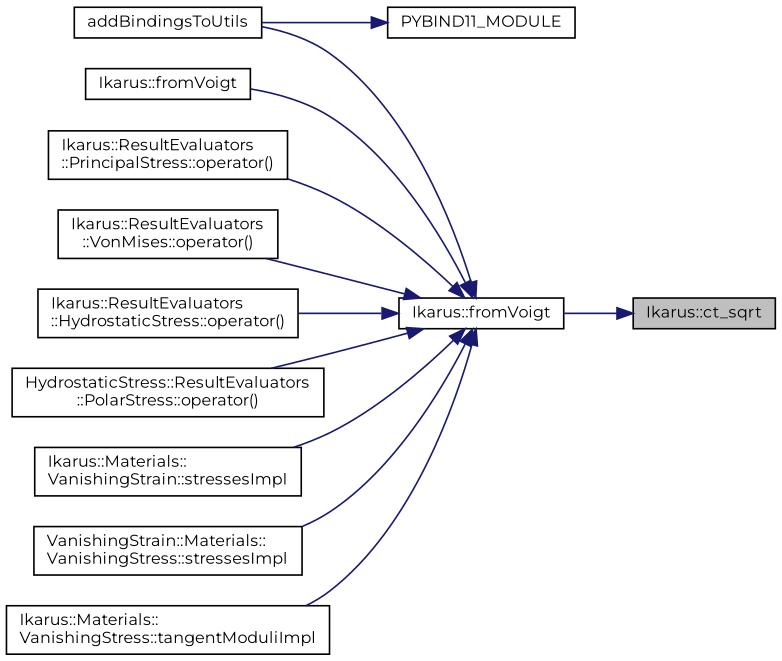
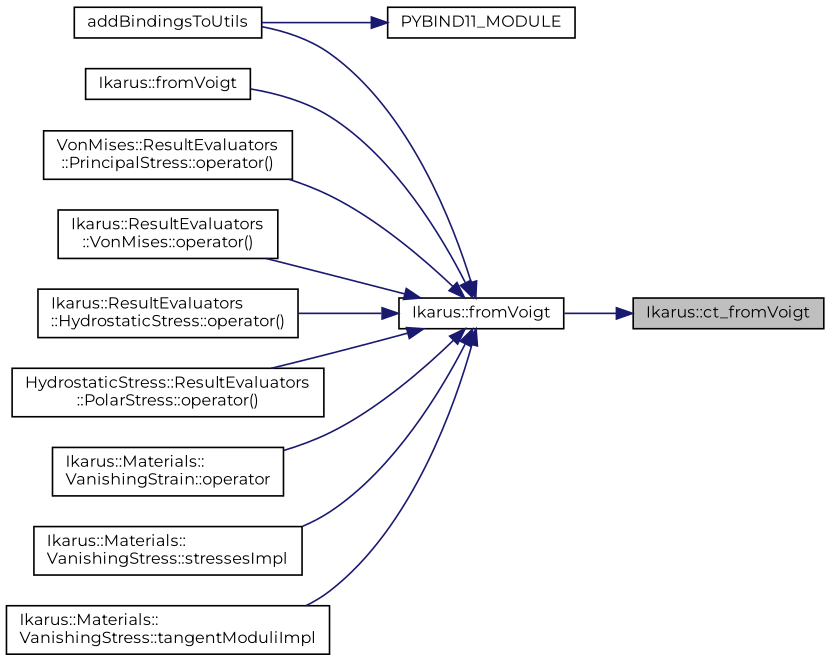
node "Ikarus::ResultEvaluators ::PrincipalStress::operator()": label "Ikarus::ResultEvaluators ::PrincipalStress::operator()" -> "VonMises::ResultEvaluators ::PrincipalStress::operator()"
node "Ikarus::ct_sqrt": label "Ikarus::ct_sqrt" -> "Ikarus::ct_fromVoigt"
node "Ikarus::Materials:: VanishingStrain::stressesImpl": label "Ikarus::Materials:: VanishingStrain::stressesImpl" -> "Ikarus::Materials:: VanishingStrain::operator"
node "VanishingStrain::Materials:: VanishingStress::stressesImpl": label "VanishingStrain::Materials:: VanishingStress::stressesImpl" -> "Ikarus::Materials:: VanishingStress::stressesImpl"
